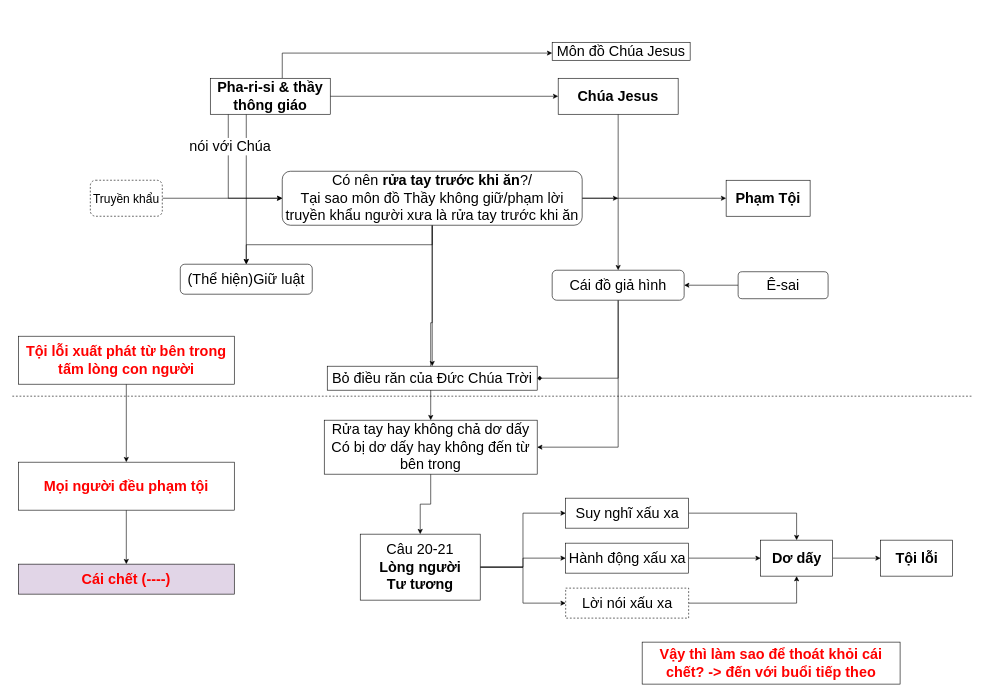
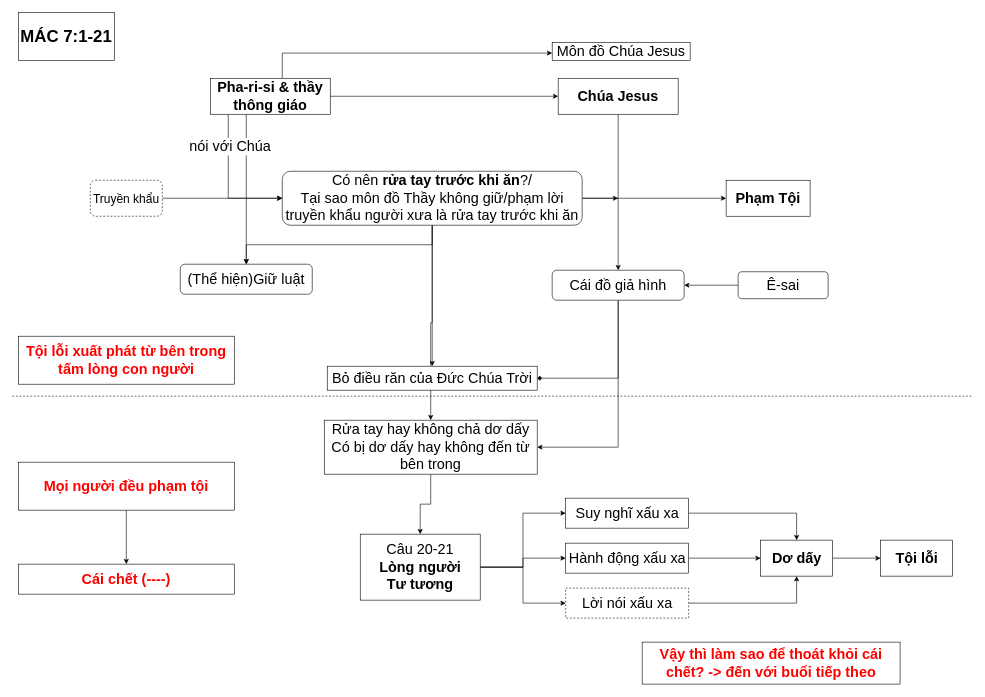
node "MÁC 7:1-21": added
edge "Tội lỗi xuất phát từ bên trong tấm lòng con người" -> "Mọi người đều phạm tội": removed
node "Cái chết (----)": fillcolor #e1d5e7 -> #ffffff
